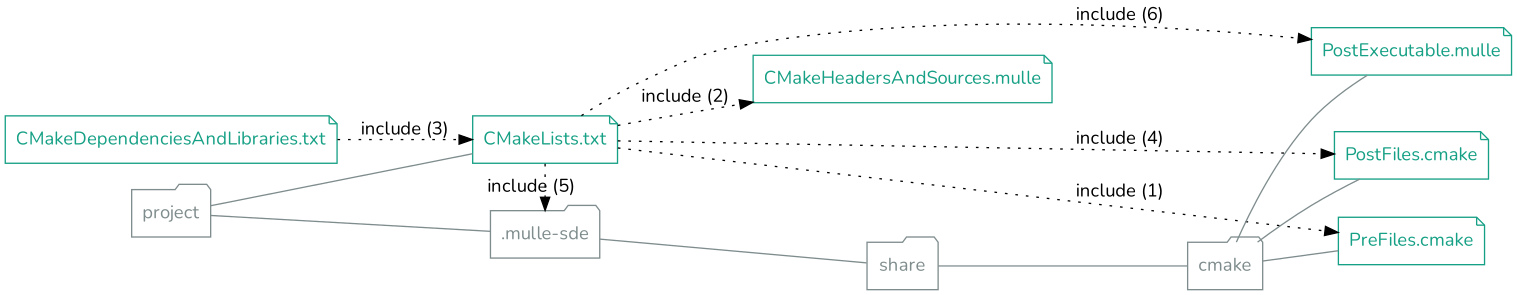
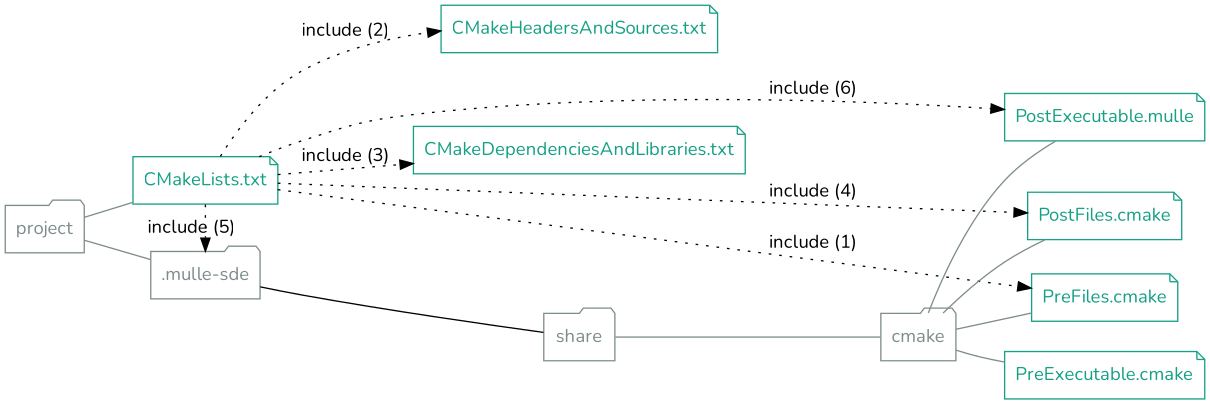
node "CMakeHeadersAndSources.mulle": label "CMakeHeadersAndSources.mulle" -> "CMakeHeadersAndSources.txt"
edge "CMakeDependenciesAndLibraries.txt" -> "CMakeLists.txt": reversed
edge ".mulle-sde" -- "share": color #7f8c8d -> black
node "PreExecutable.cmake": added
